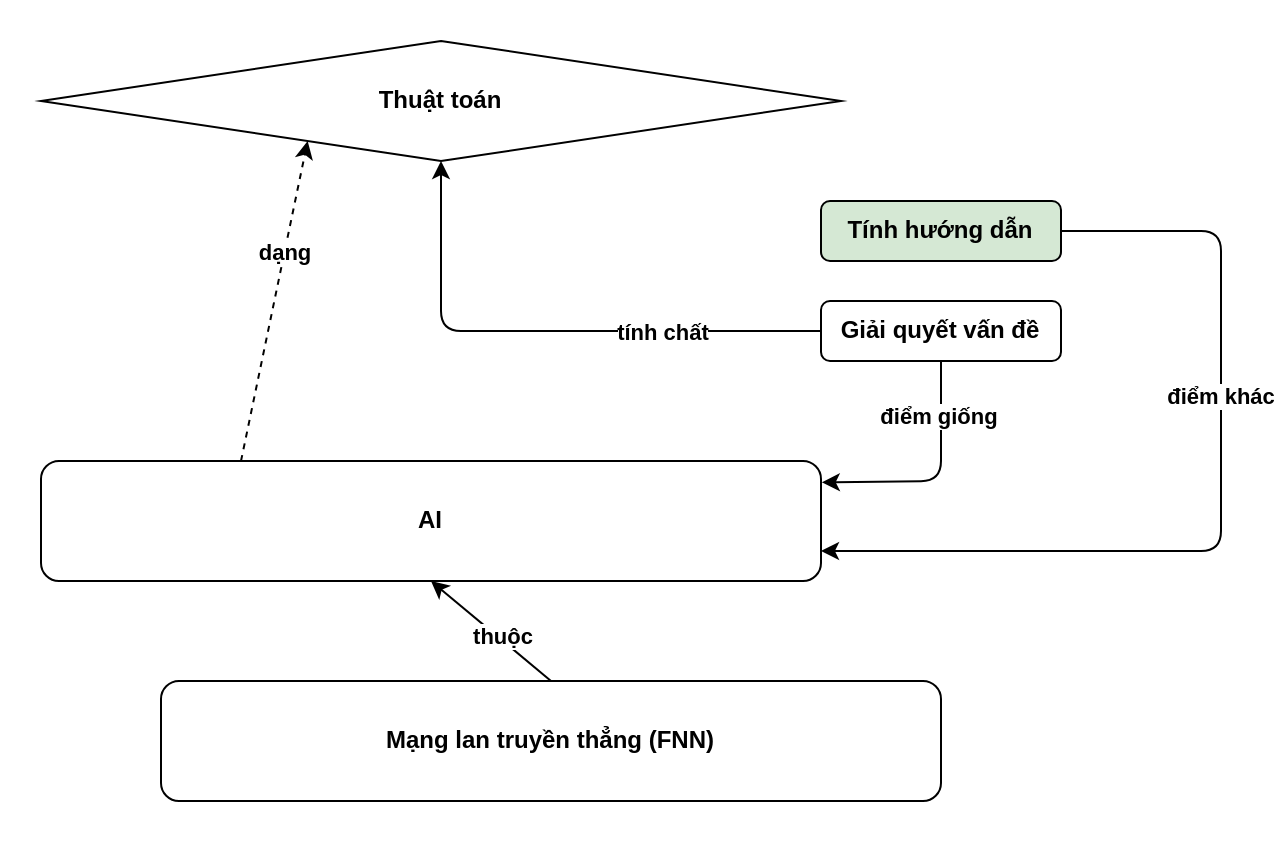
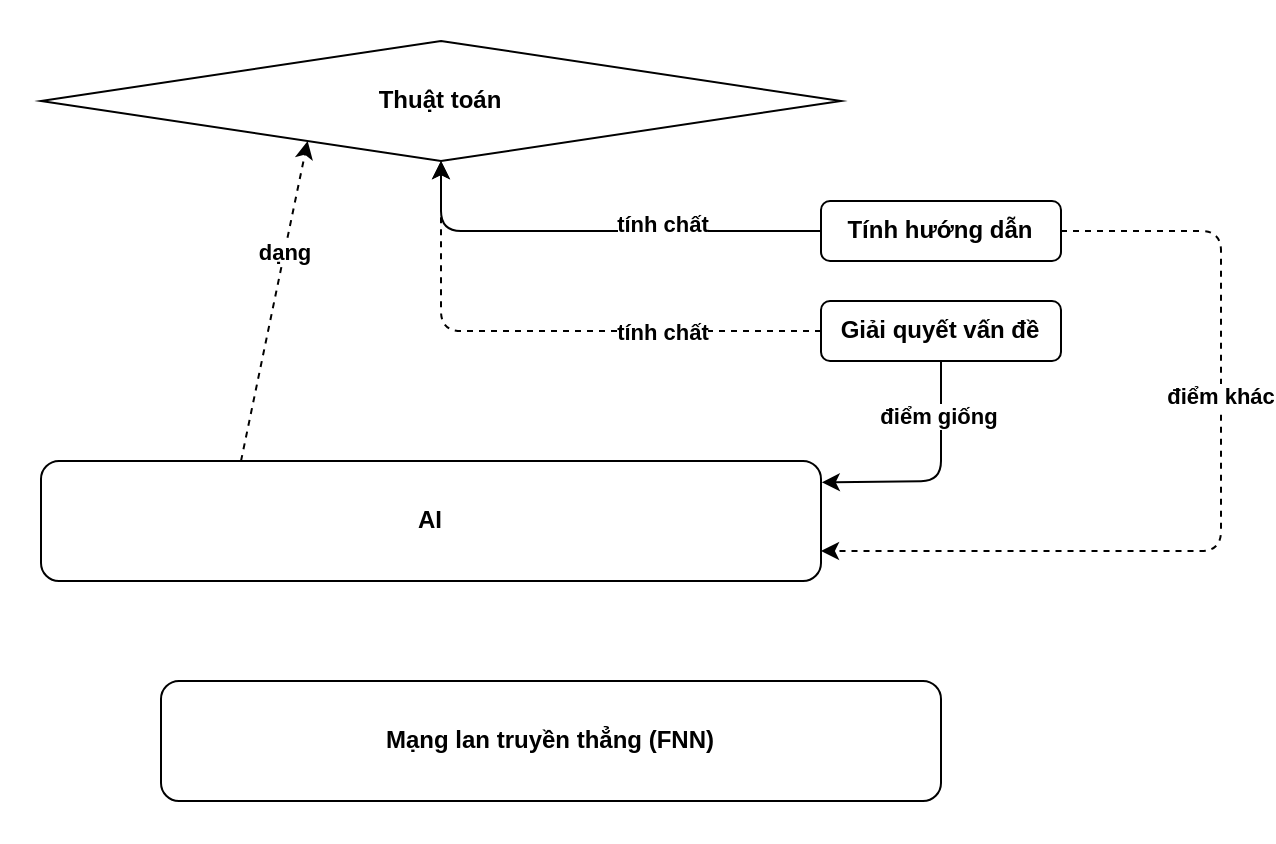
edge "Tính hướng dẫn" -> "Thuật toán": added, label "tính chất"
node "Tính hướng dẫn": fillcolor #d5e8d4 -> #ffffff
edge "Giải quyết vấn đề" -> "Thuật toán": style solid -> dashed
edge "Tính hướng dẫn" -> "AI": style solid -> dashed
edge "Mạng lan truyền thẳng (FNN)" -> "AI": removed, label "thuộc"
